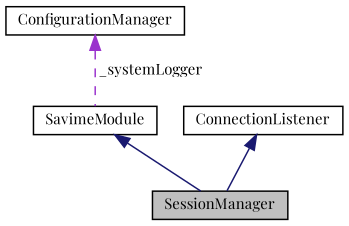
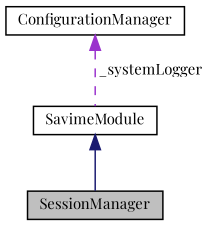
node "ConnectionListener": removed
